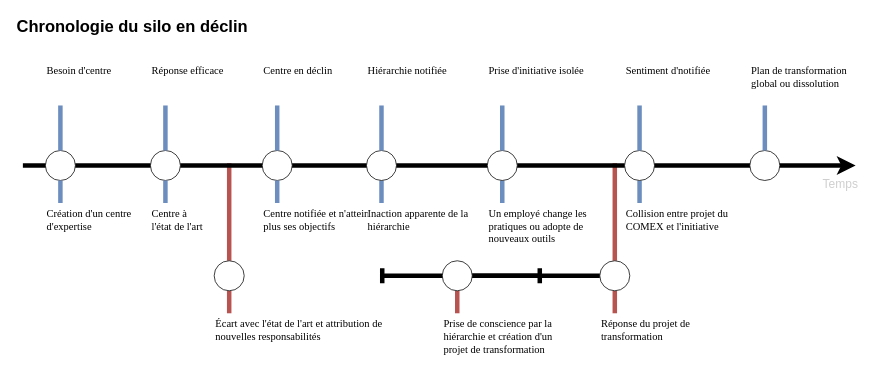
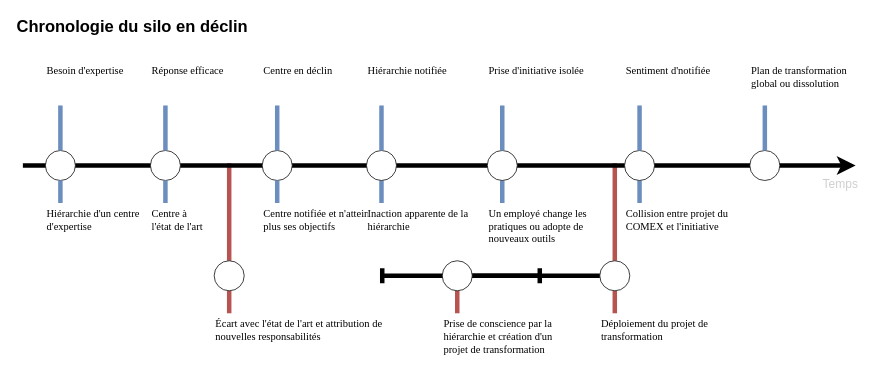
node "Besoin d'centre": label "Besoin d'centre" -> "Besoin d'expertise"
node "Création d'un centre d'expertise": label "Création d'un centre d'expertise" -> "Hiérarchie d'un centre d'expertise"
node "Réponse du projet de transformation": label "Réponse du projet de transformation" -> "Déploiement du projet de transformation"
